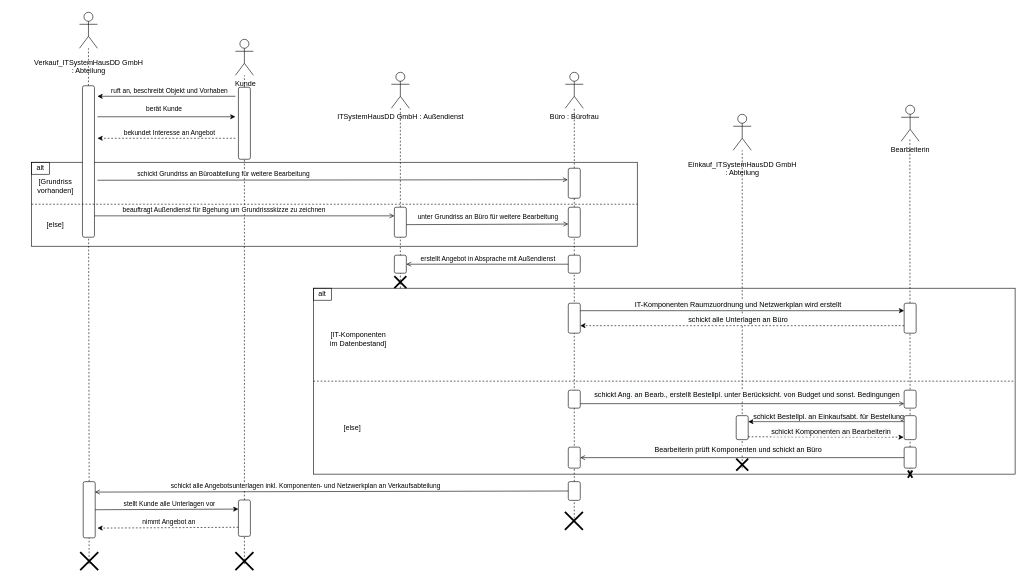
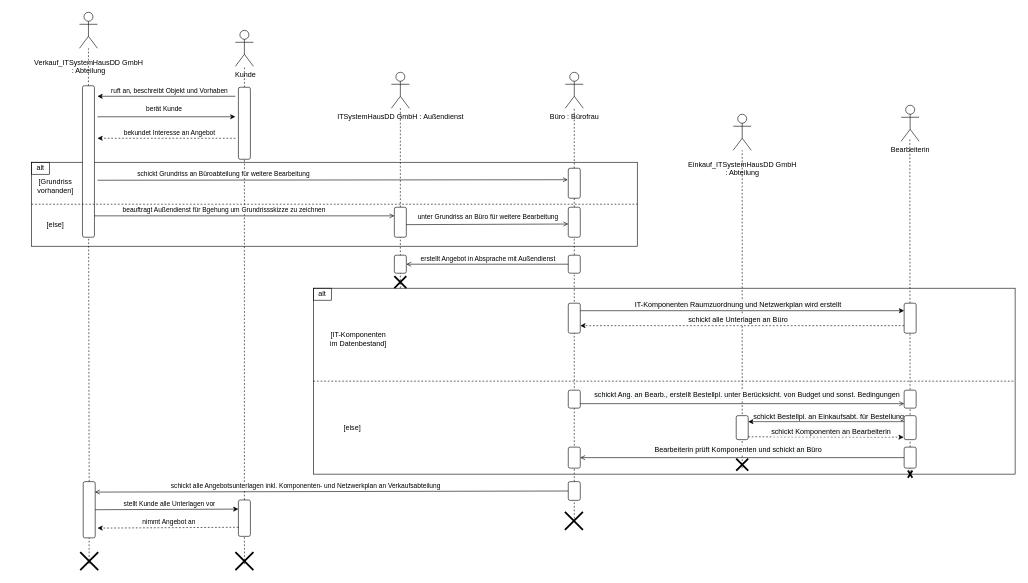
node "Kunde": moved (245, 57) -> (245, 48)
